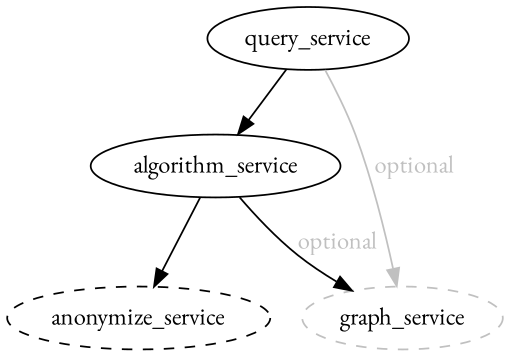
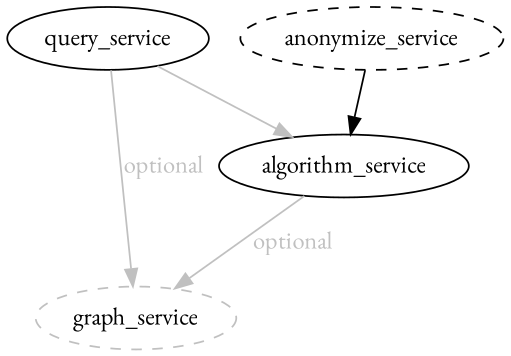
edge "query_service" -> "algorithm_service": color black -> gray
edge "algorithm_service" -> "anonymize_service": reversed
edge "algorithm_service" -> "graph_service": color black -> gray
